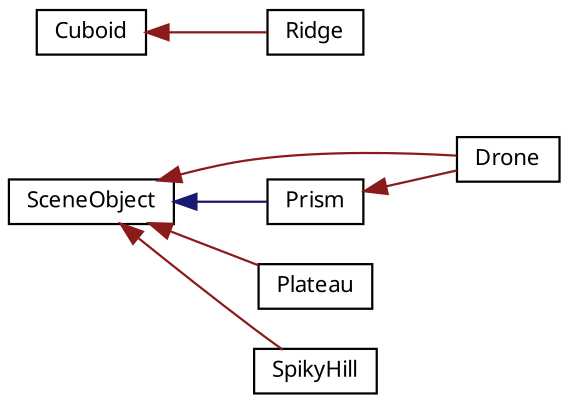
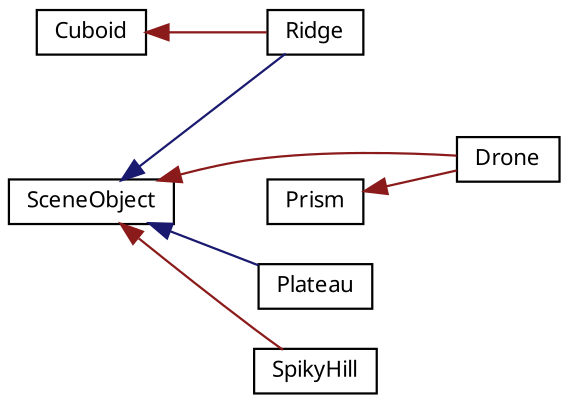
edge "Prism" -> "SceneObject": now "Ridge" -> "SceneObject"
edge "Plateau" -> "SceneObject": color firebrick4 -> midnightblue
